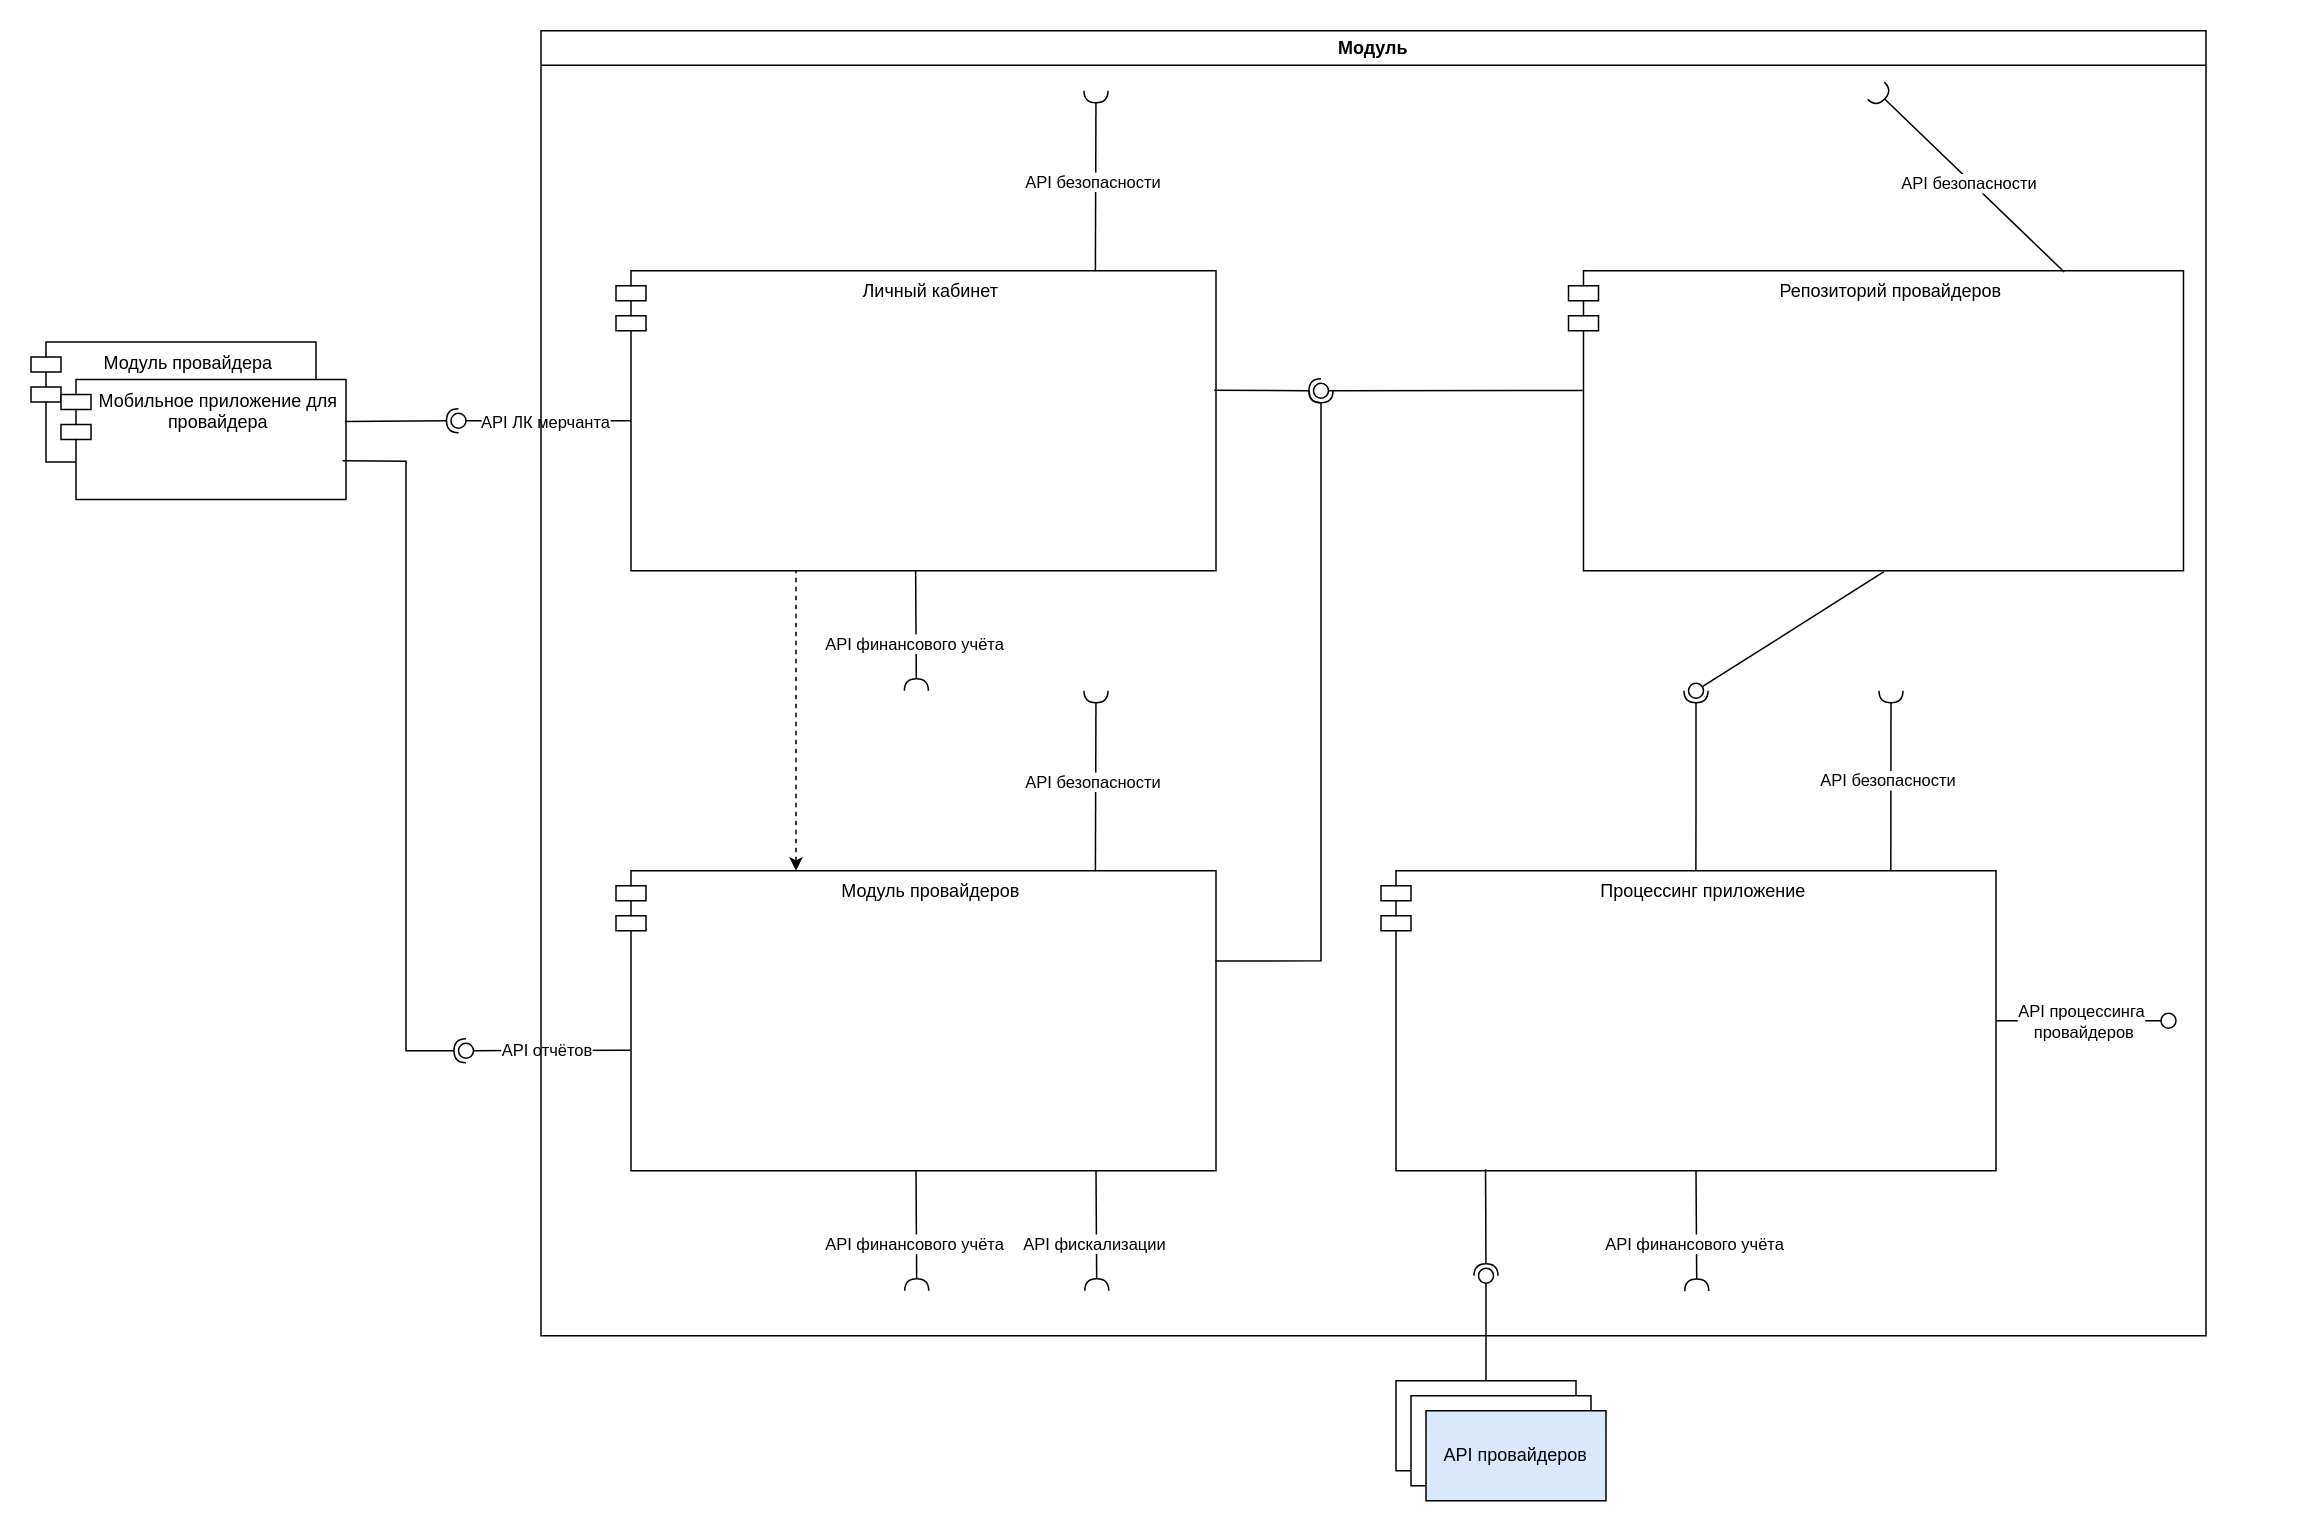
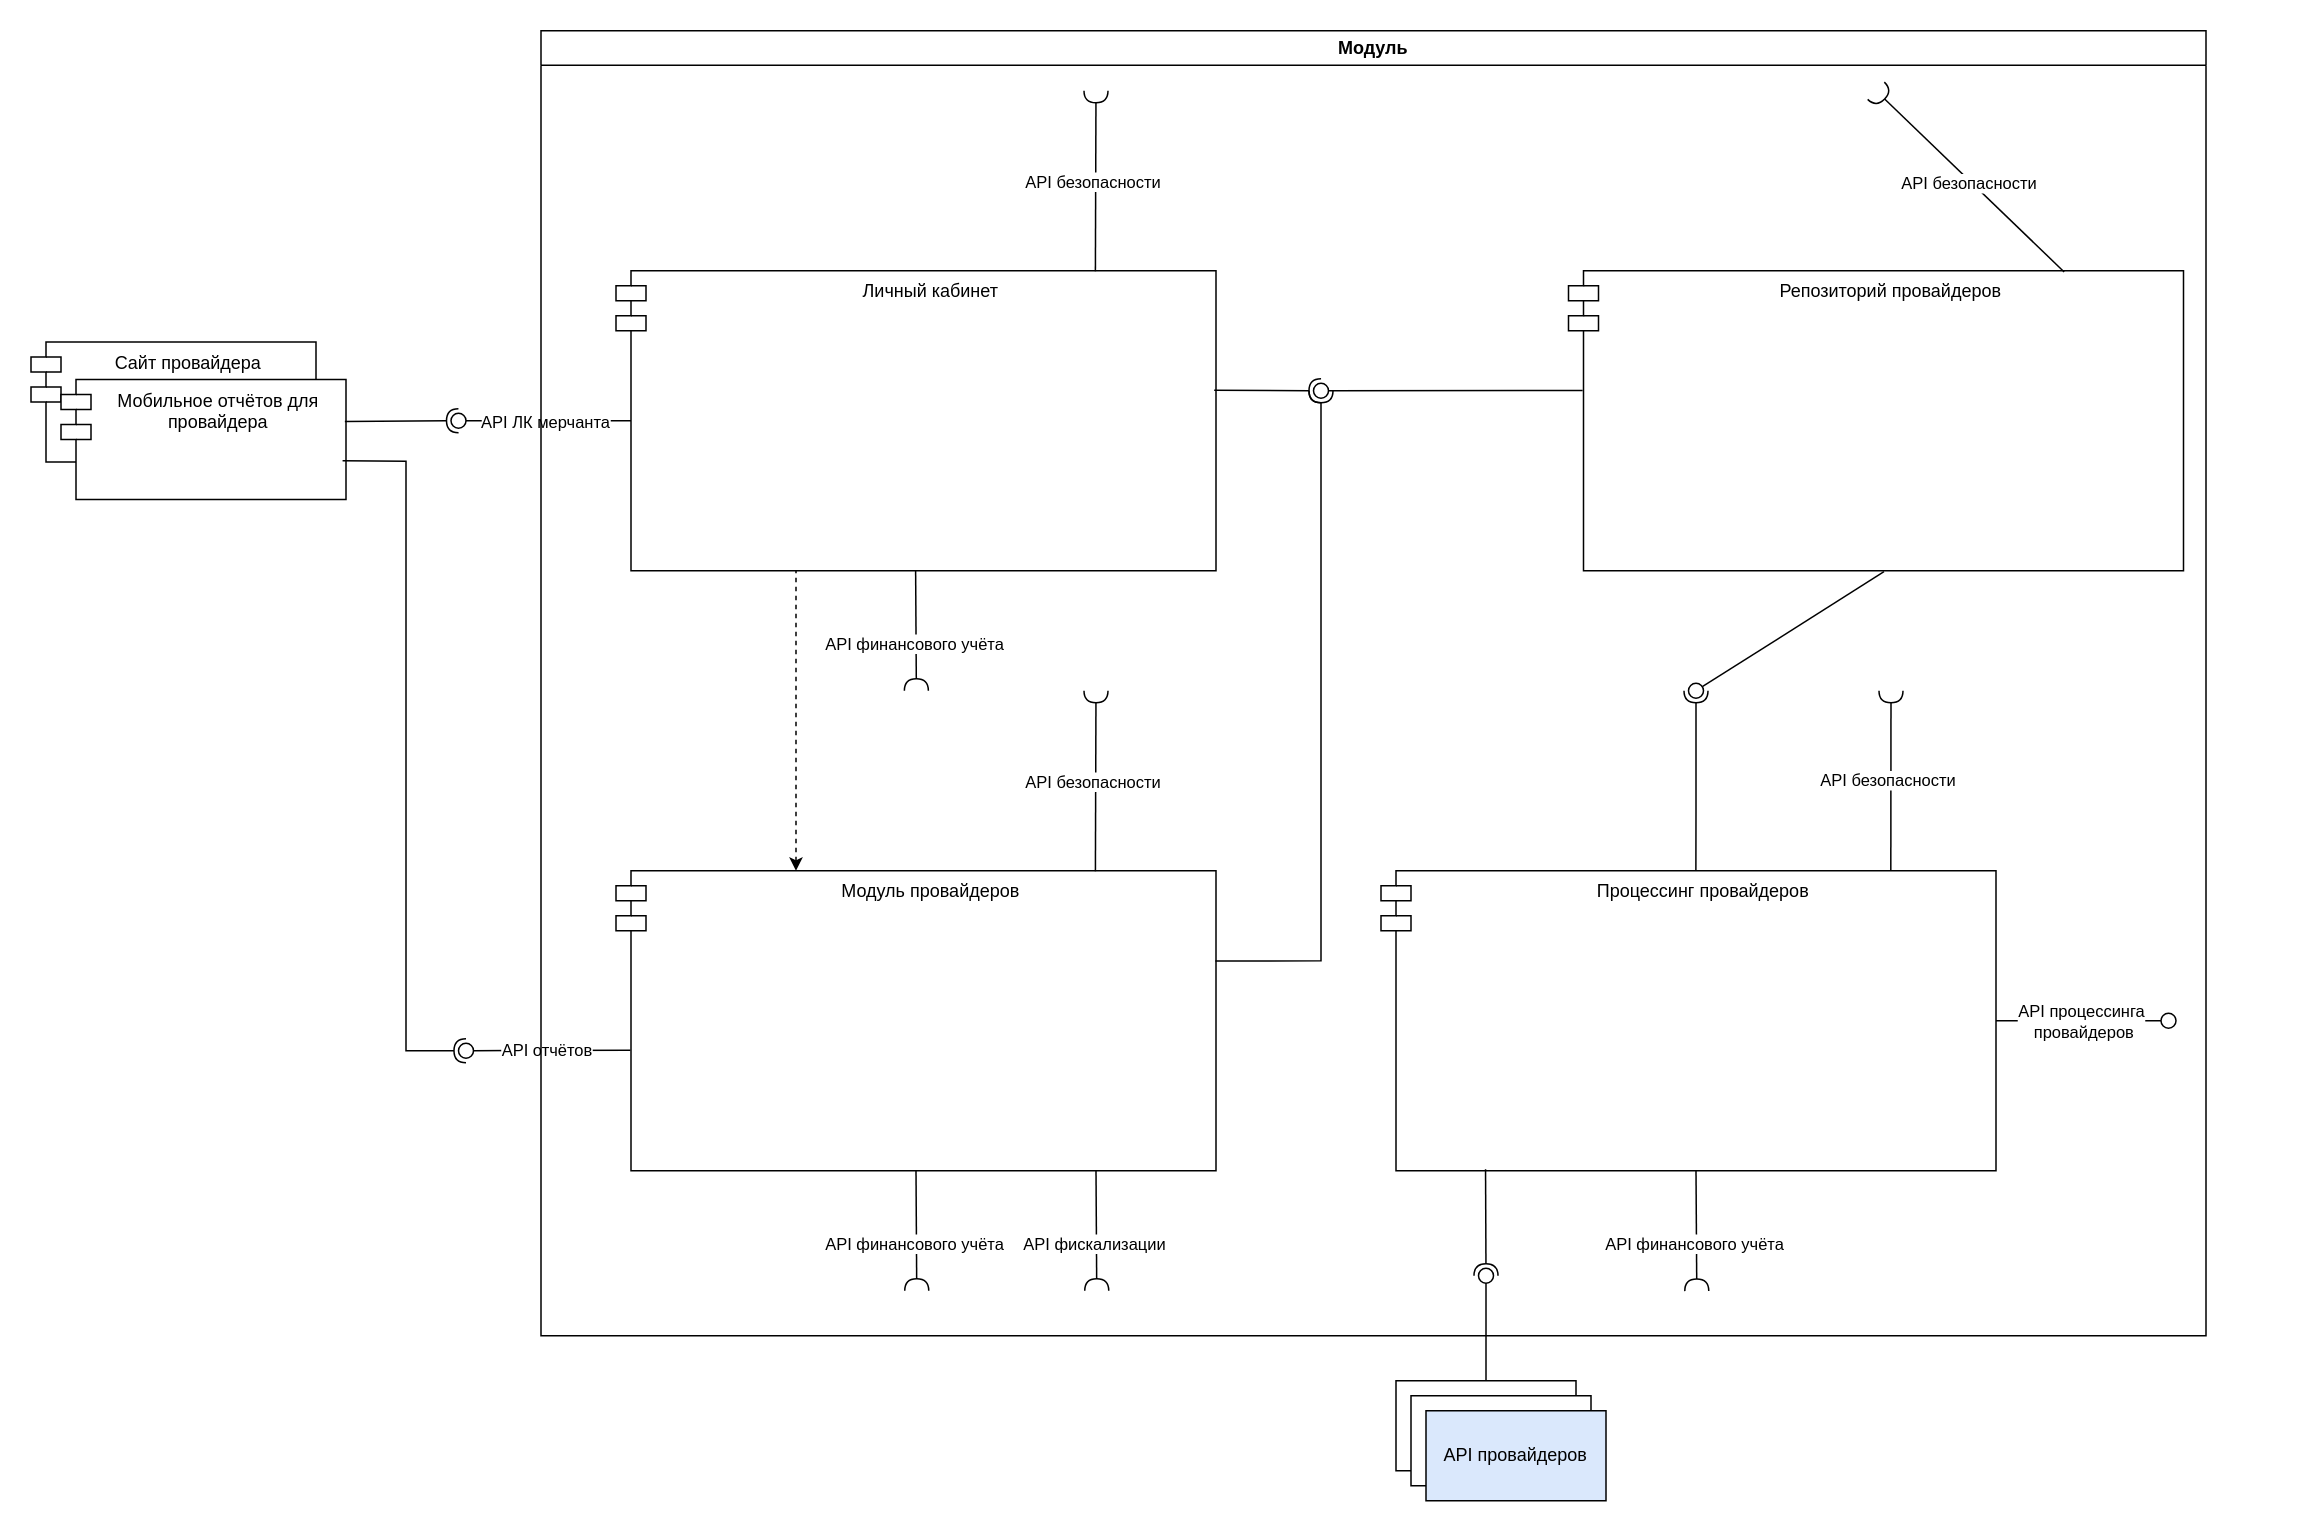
node "Модуль провайдера": label "Модуль провайдера" -> "Сайт провайдера"
node "Мобильное приложение для провайдера": label "Мобильное приложение для провайдера" -> "Мобильное отчётов для провайдера"
node "Процессинг приложение": label "Процессинг приложение" -> "Процессинг провайдеров"
